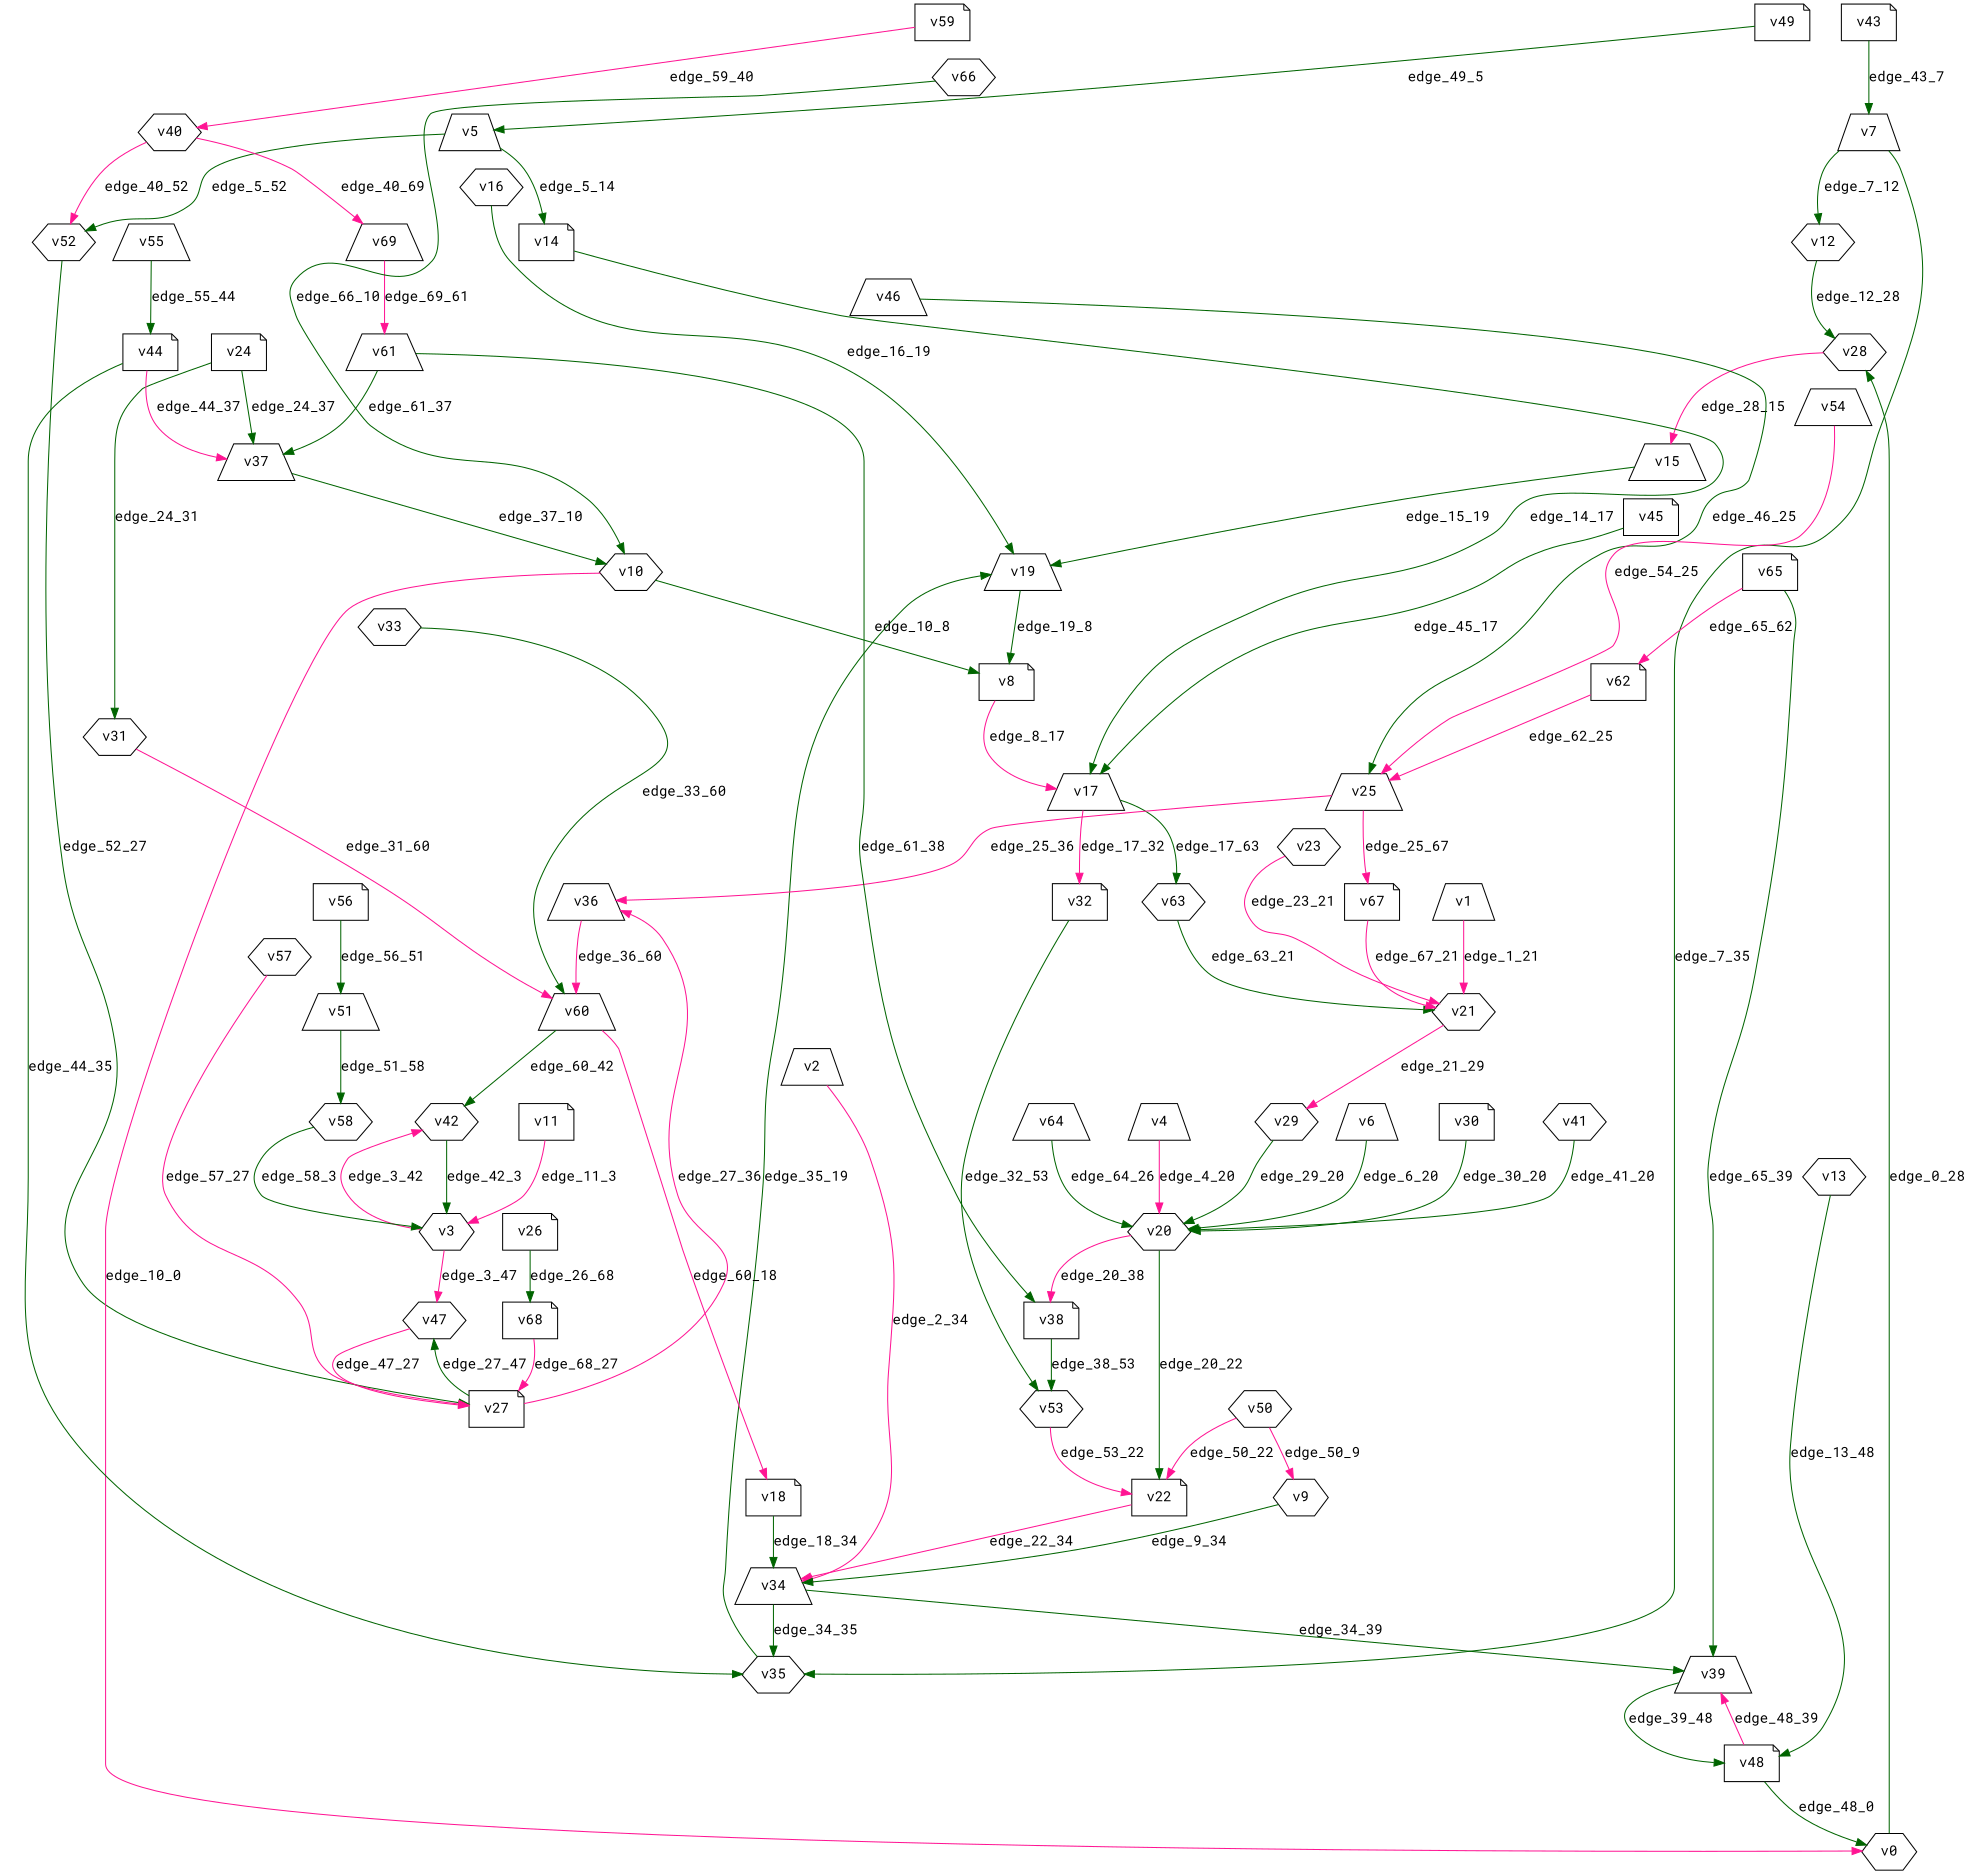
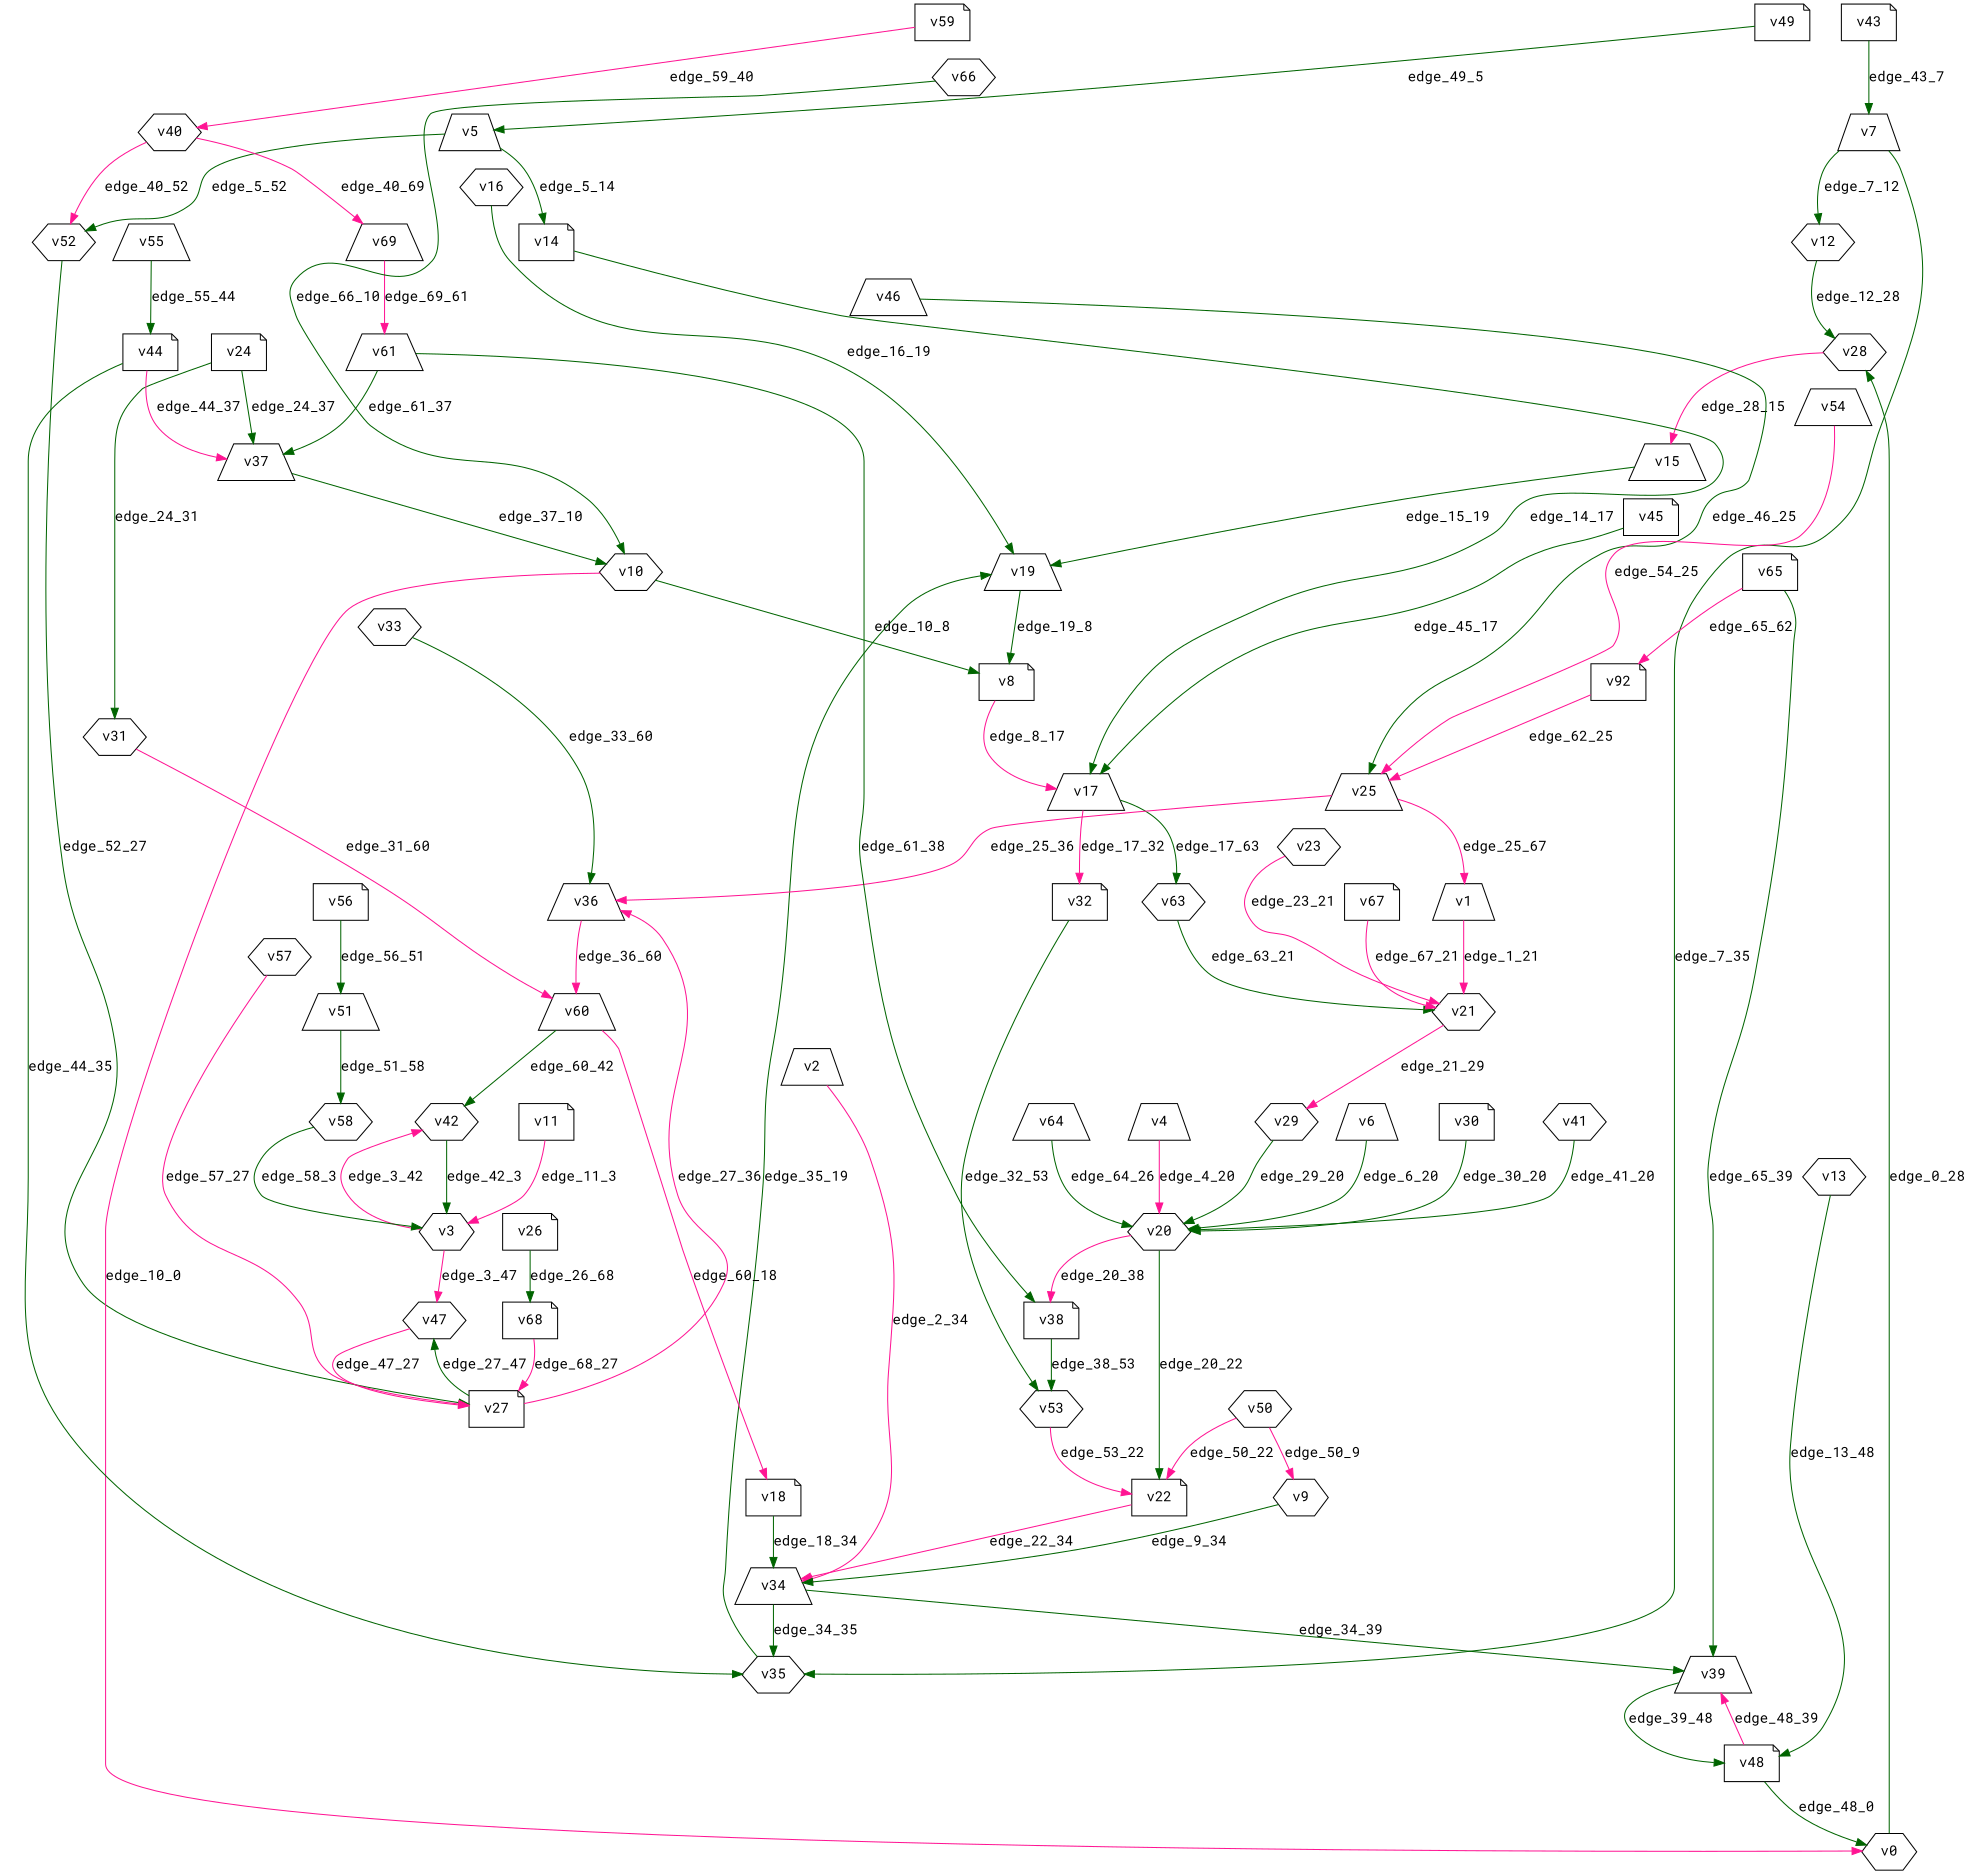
node "v62": label "v62" -> "v92"
edge "v33" -> "v60": now "v33" -> "v36"
edge "v25" -> "v67": now "v25" -> "v1"
